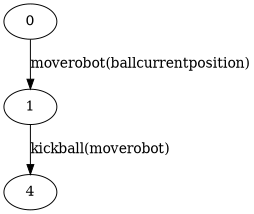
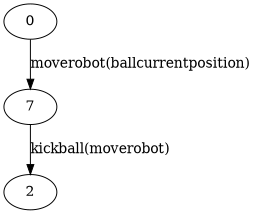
node "1": label "1" -> "7"
node "4": label "4" -> "2"
